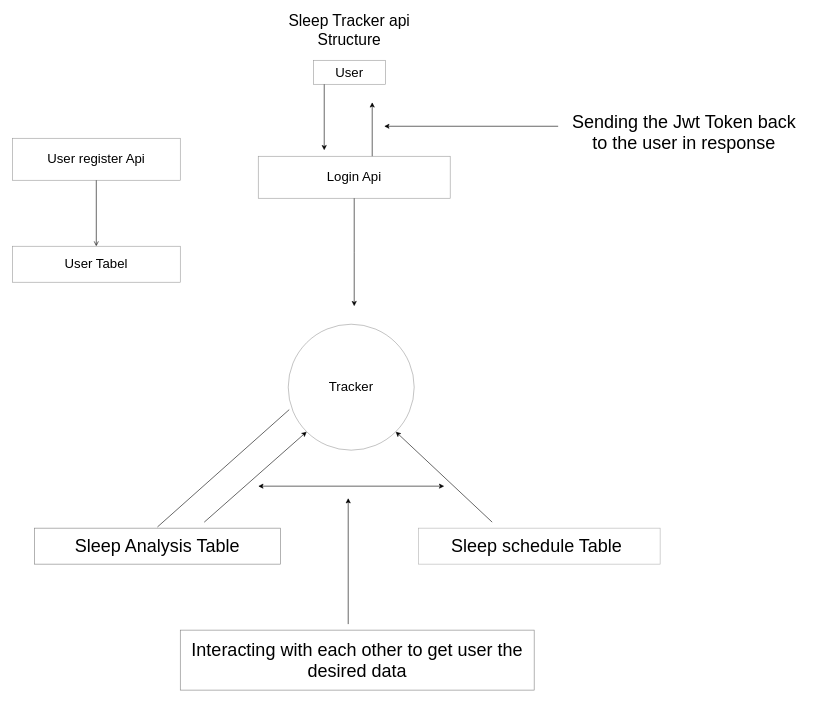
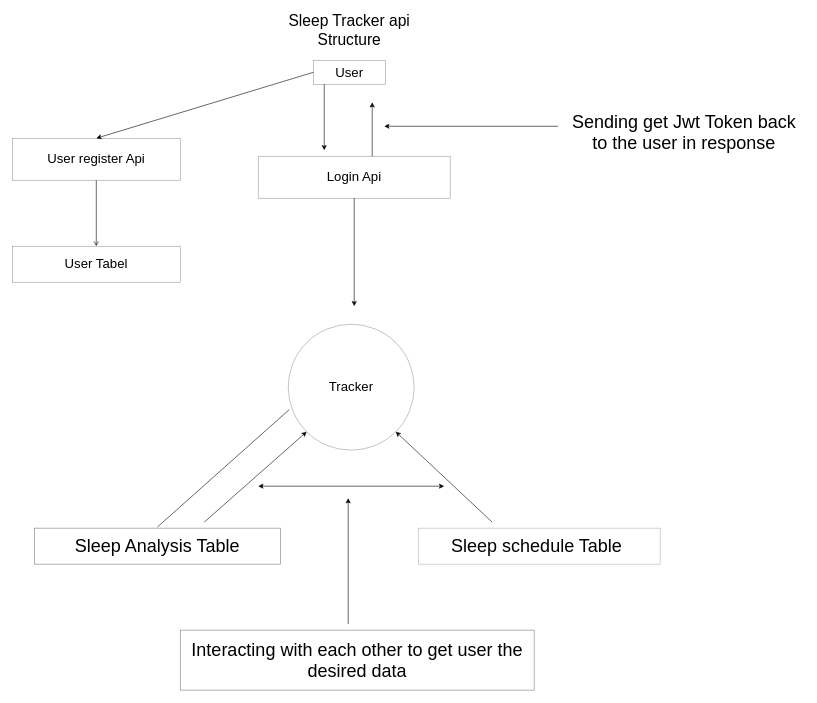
edge "User" -> "User register Api": added
node "Sending the Jwt Token back to the user in response": label "Sending the Jwt Token back to the user in response" -> "Sending get Jwt Token back to the user in response"
